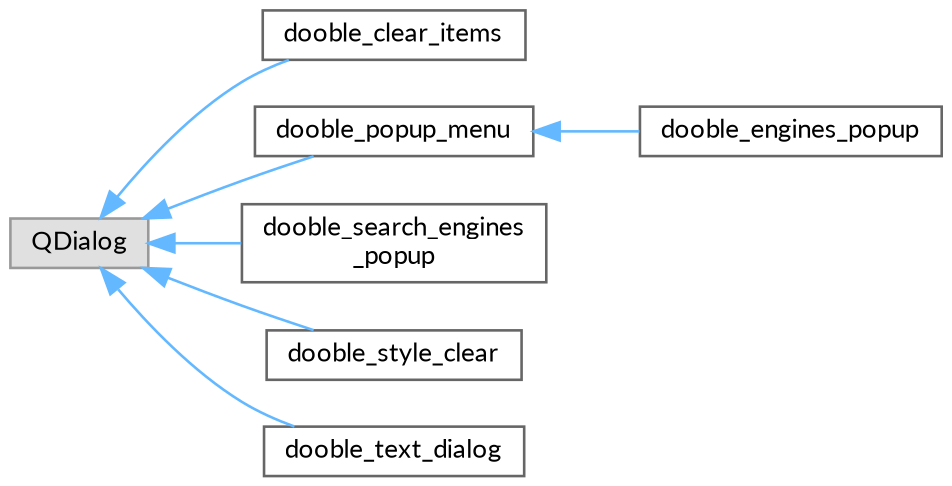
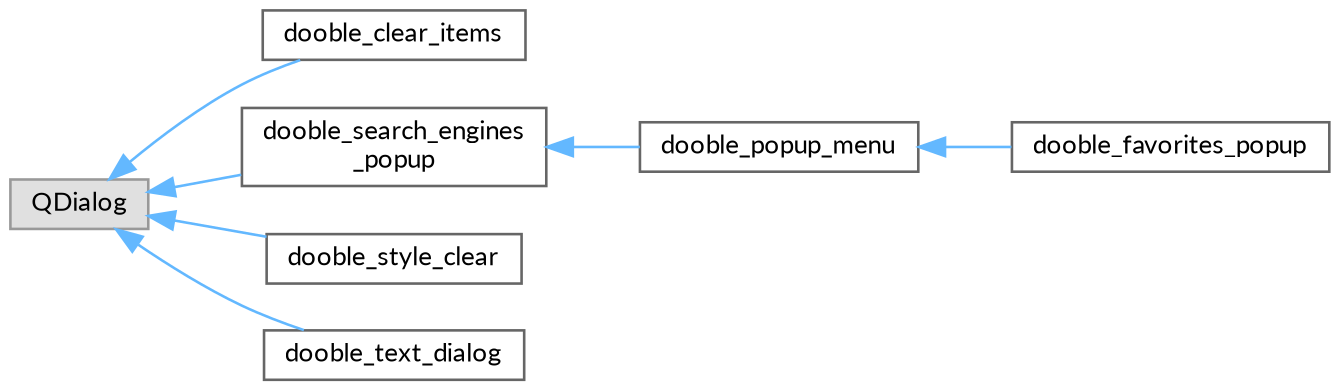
node "dooble_engines_popup": label "dooble_engines_popup" -> "dooble_favorites_popup"
edge "dooble_popup_menu" -> "QDialog": now "dooble_popup_menu" -> "dooble_search_engines _popup"
